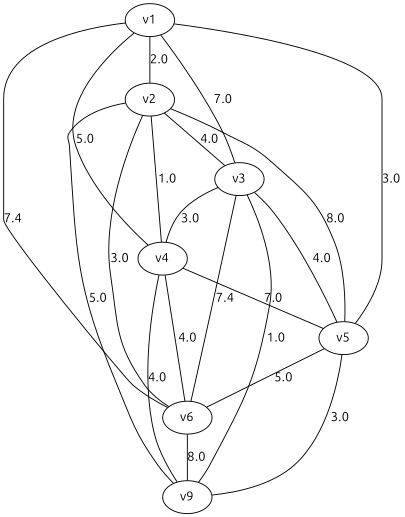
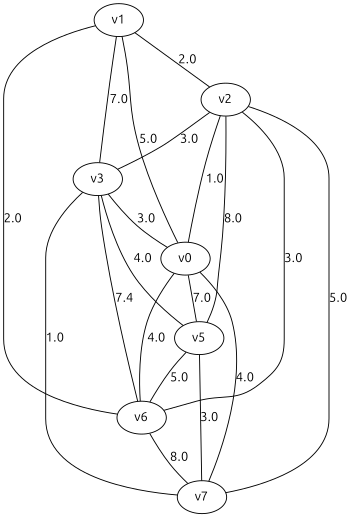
edge "v1" -- "v5": removed, label "3.0"
edge "v2" -- "v3": label "4.0" -> "3.0"
edge "v1" -- "v6": label "7.4" -> "2.0"
node "v4": label "v4" -> "v0"
node "v9": label "v9" -> "v7"
